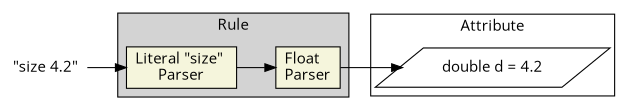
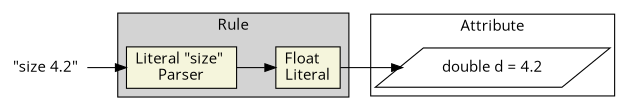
node "Float Parser": label "Float Parser" -> "Float Literal"
